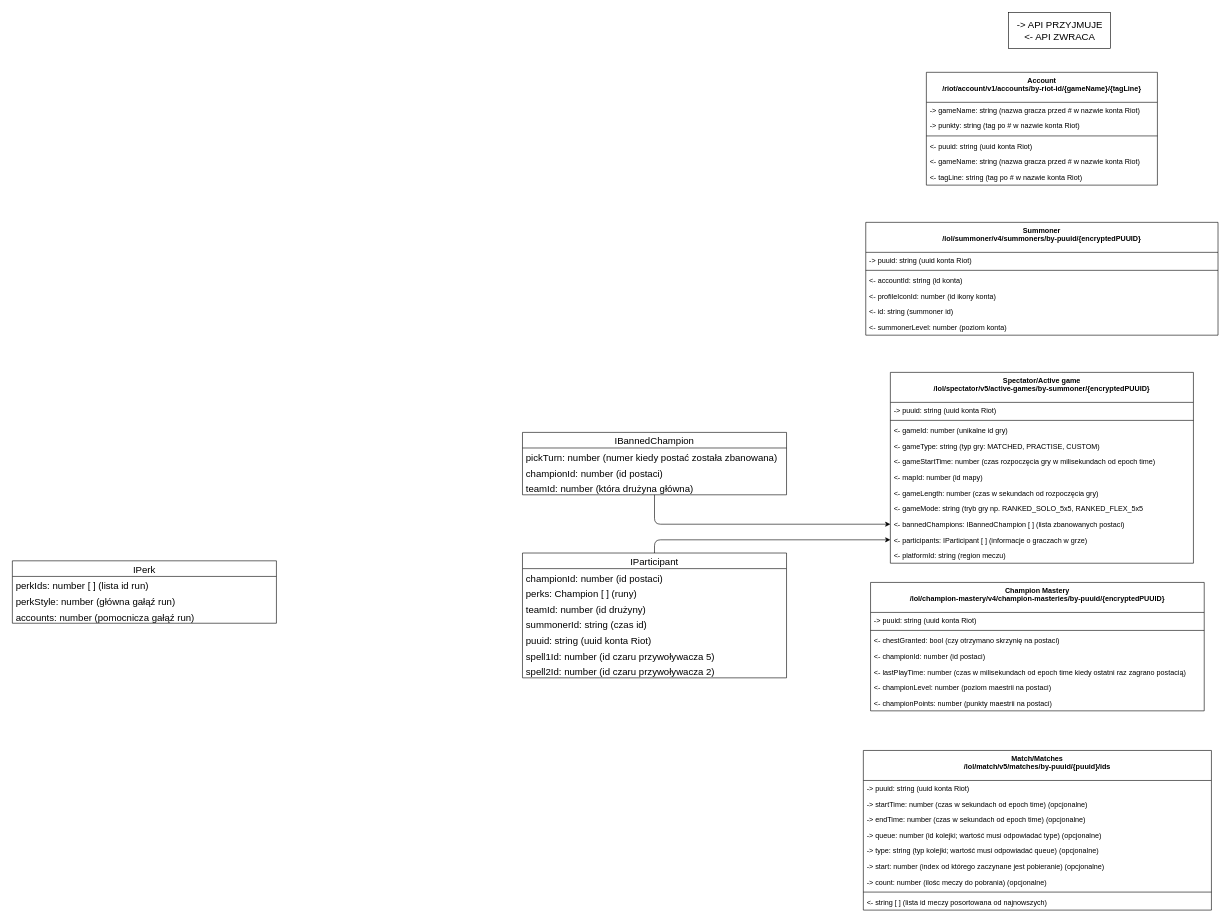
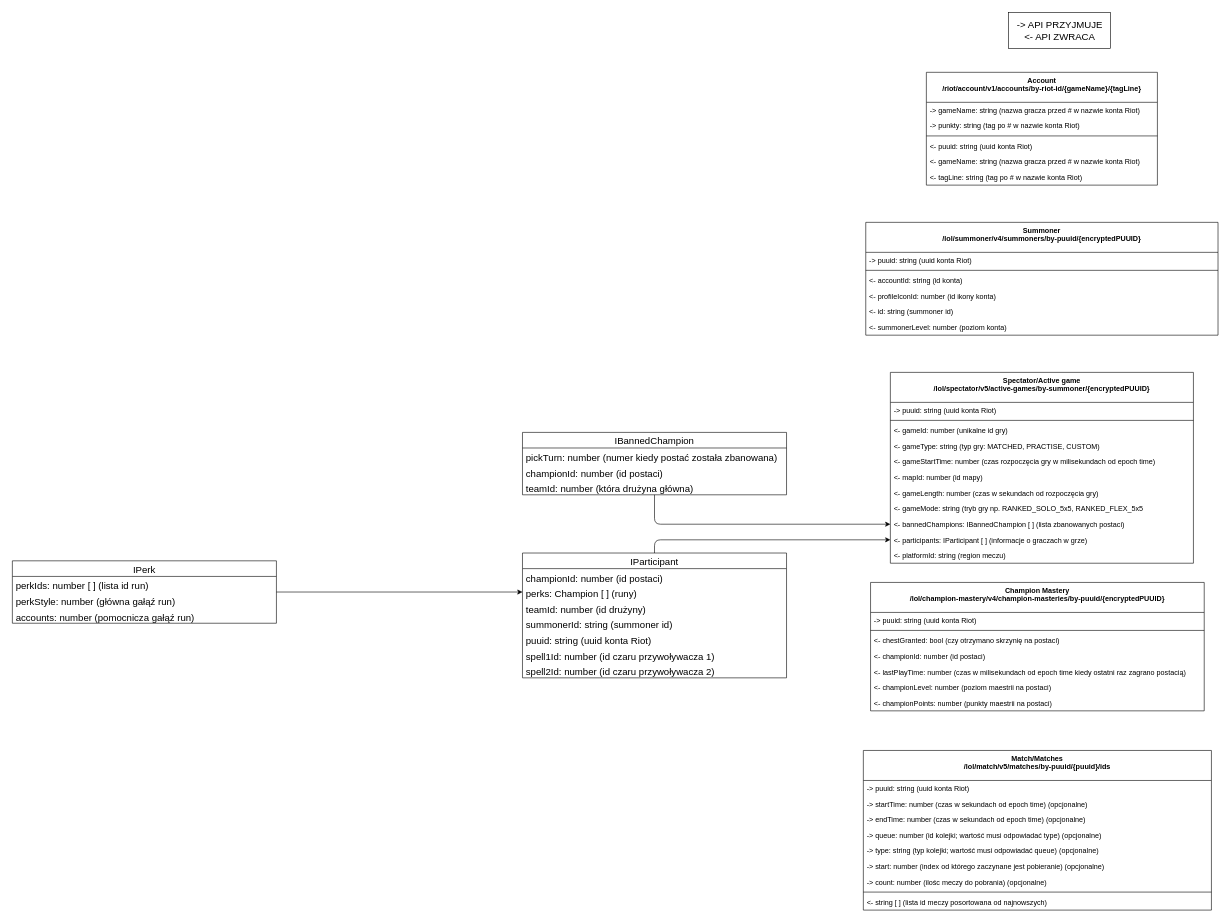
edge "IPerk" -> "perks: Champion [ ] (runy)": added
node "summonerId: string (czas id)": label "summonerId: string (czas id)" -> "summonerId: string (summoner id)"
node "spell1Id: number (id czaru przywoływacza 5)": label "spell1Id: number (id czaru przywoływacza 5)" -> "spell1Id: number (id czaru przywoływacza 1)"
